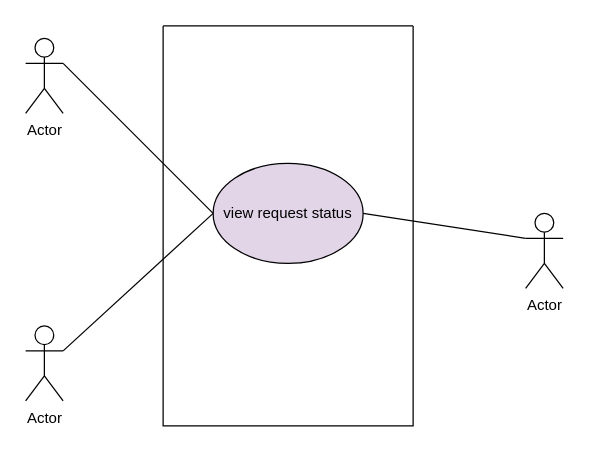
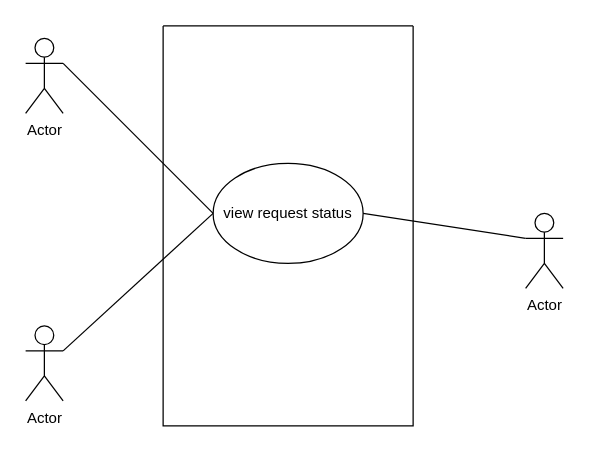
node "view request status": fillcolor #e1d5e7 -> #ffffff
